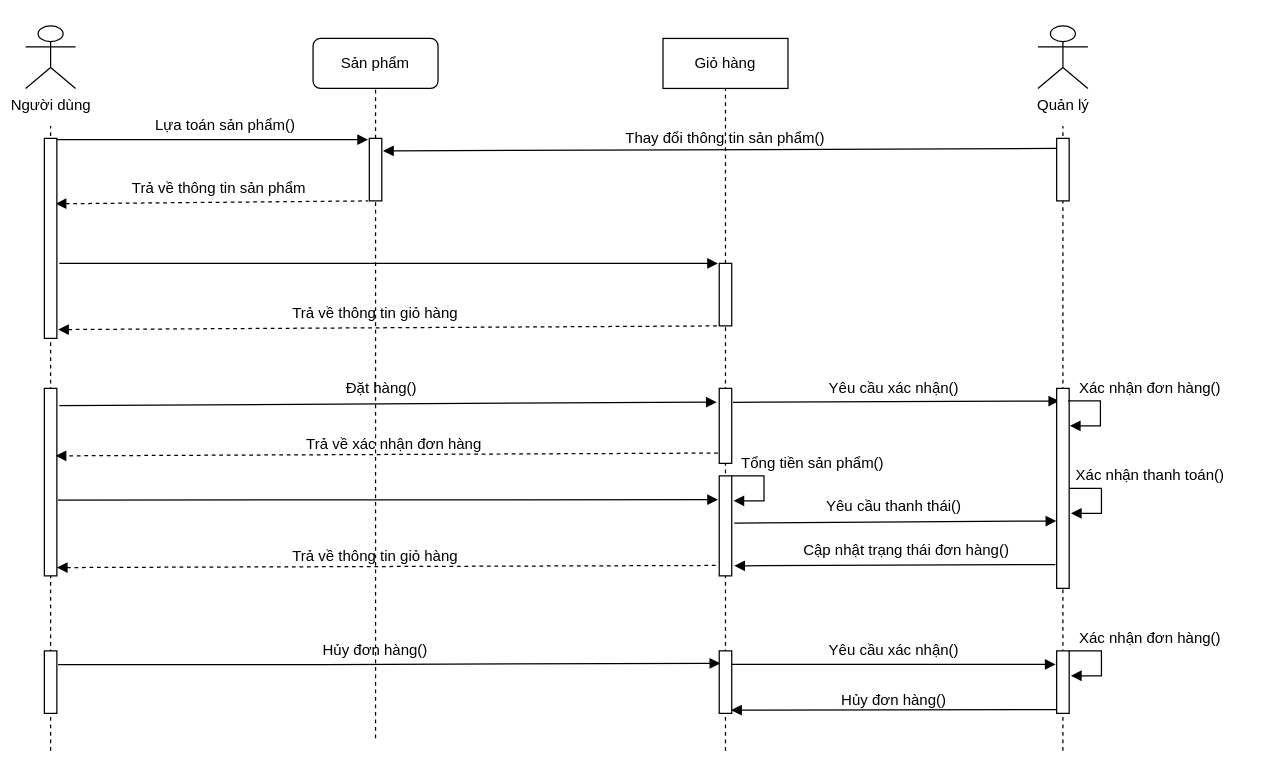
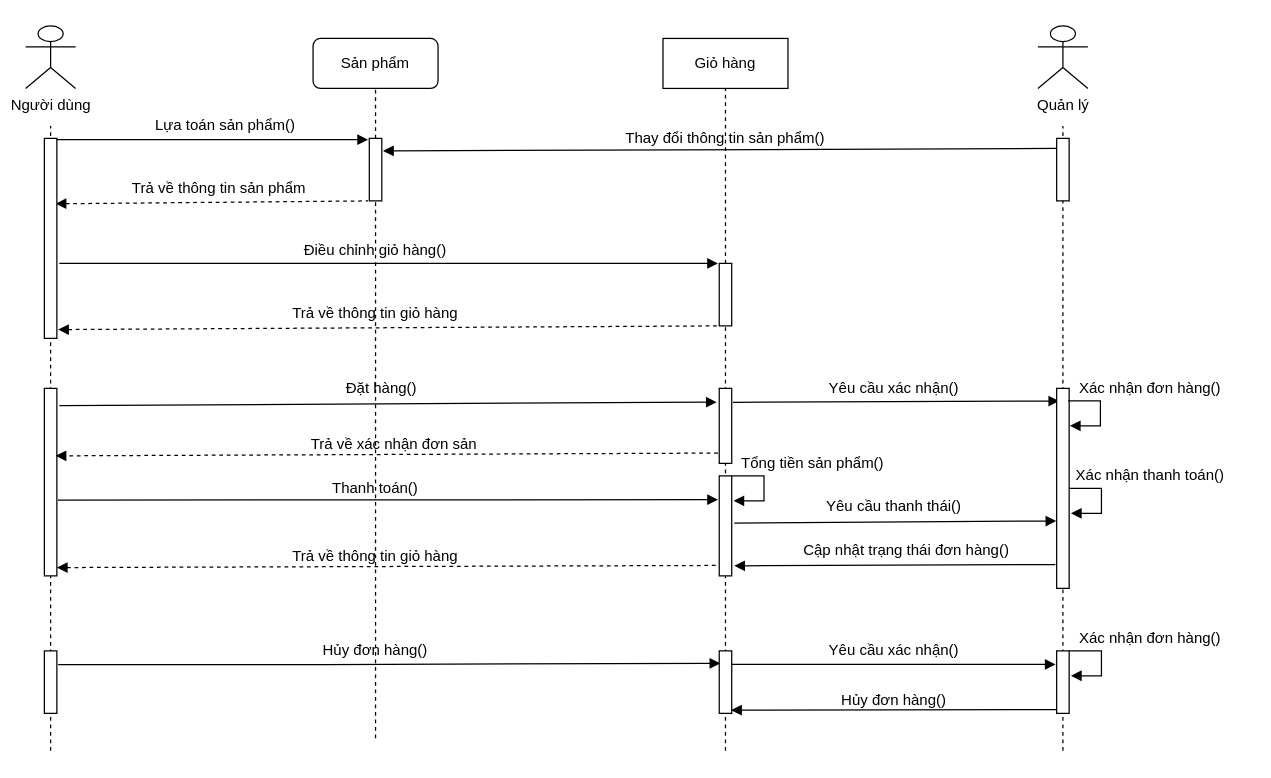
node "Điều chỉnh giỏ hàng()": added
node "Trả về xác nhận đơn hàng": label "Trả về xác nhận đơn hàng" -> "Trả về xác nhận đơn sản"
node "Thanh toán()": added
